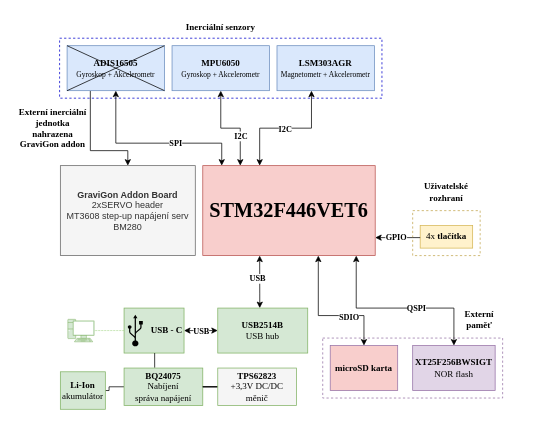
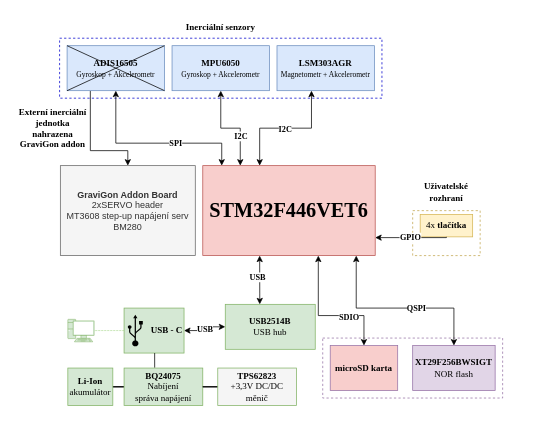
node "4x tlačítka": moved (447, 237) -> (447, 225)
node "Externí paměť": removed
node "USB2514B USB hub": moved (263, 330) -> (270, 327)
node "XT25F256BWSIGT NOR flash": label "XT25F256BWSIGT NOR flash" -> "XT29F256BWSIGT NOR flash"
node "Li-Ion akumulátor": moved (83, 390) -> (90, 387)
